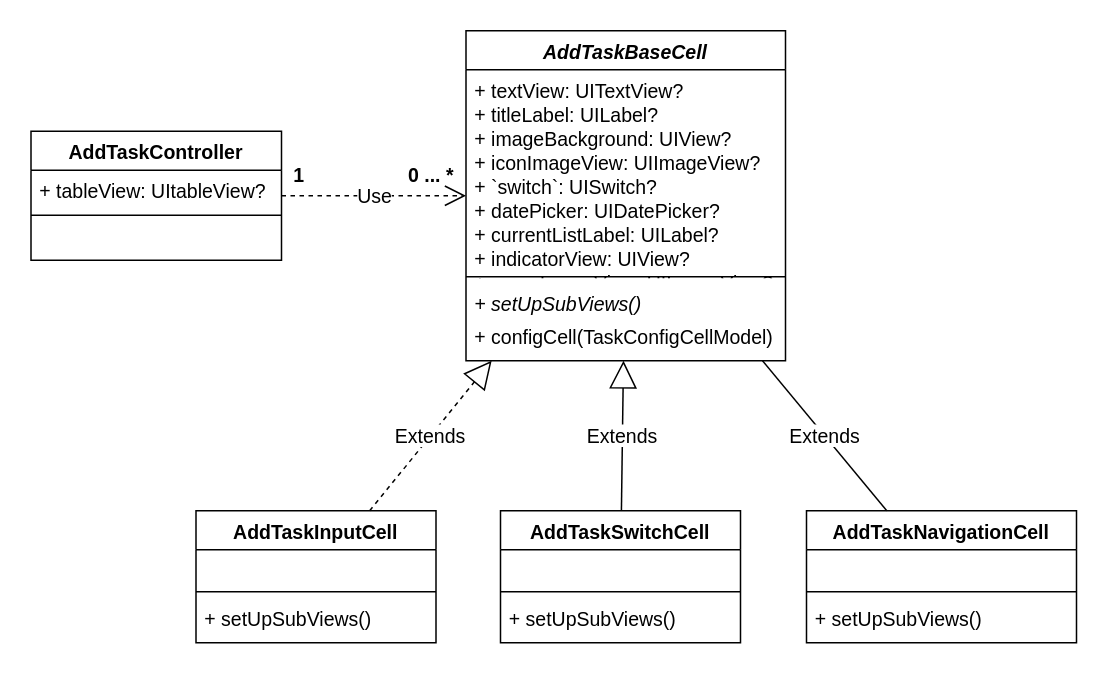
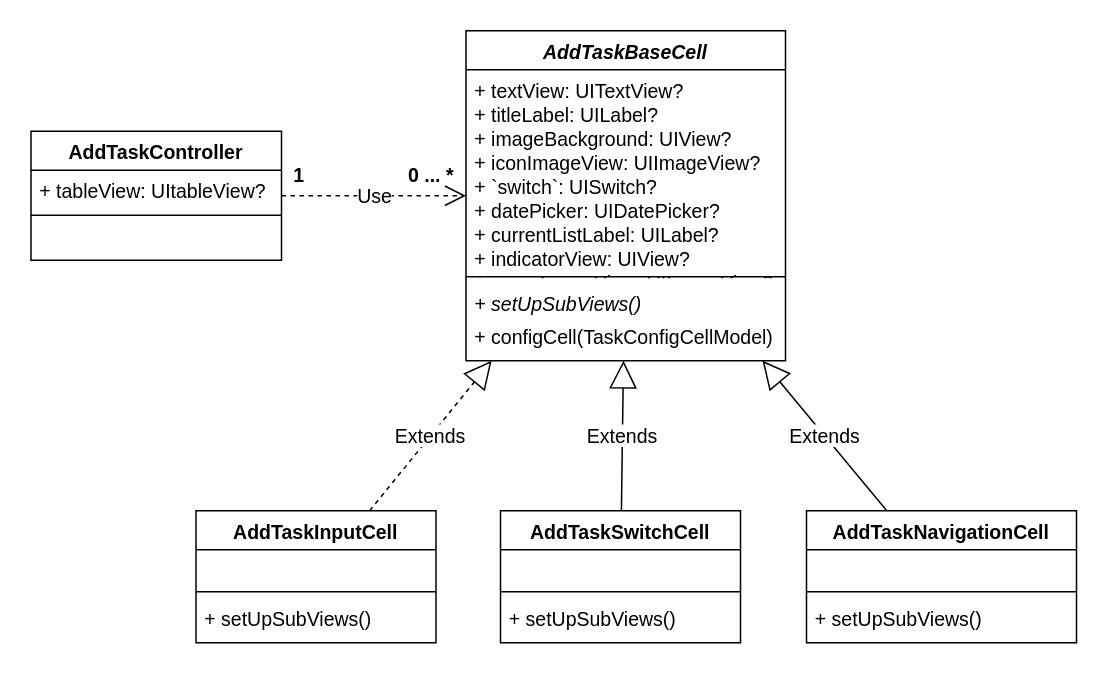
edge "AddTaskBaseCell" -- "AddTaskNavigationCell": arrowhead none -> block
